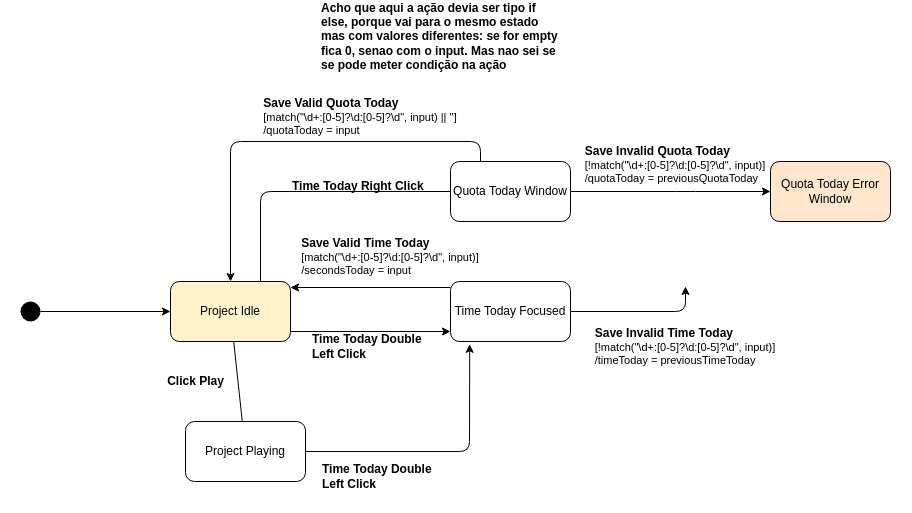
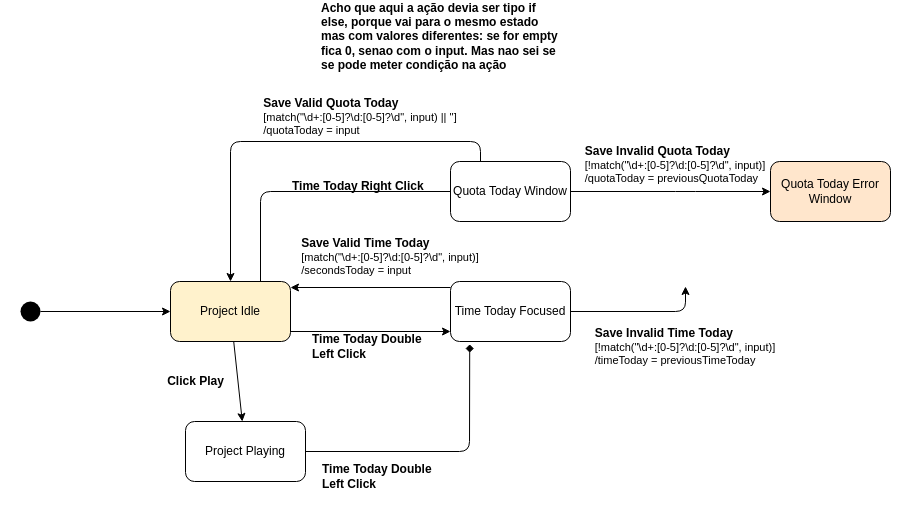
edge "Project Playing" -> "Time Today Focused": arrowhead classic -> diamond
edge "Project Idle" -- "Project Playing": arrowhead none -> classic
